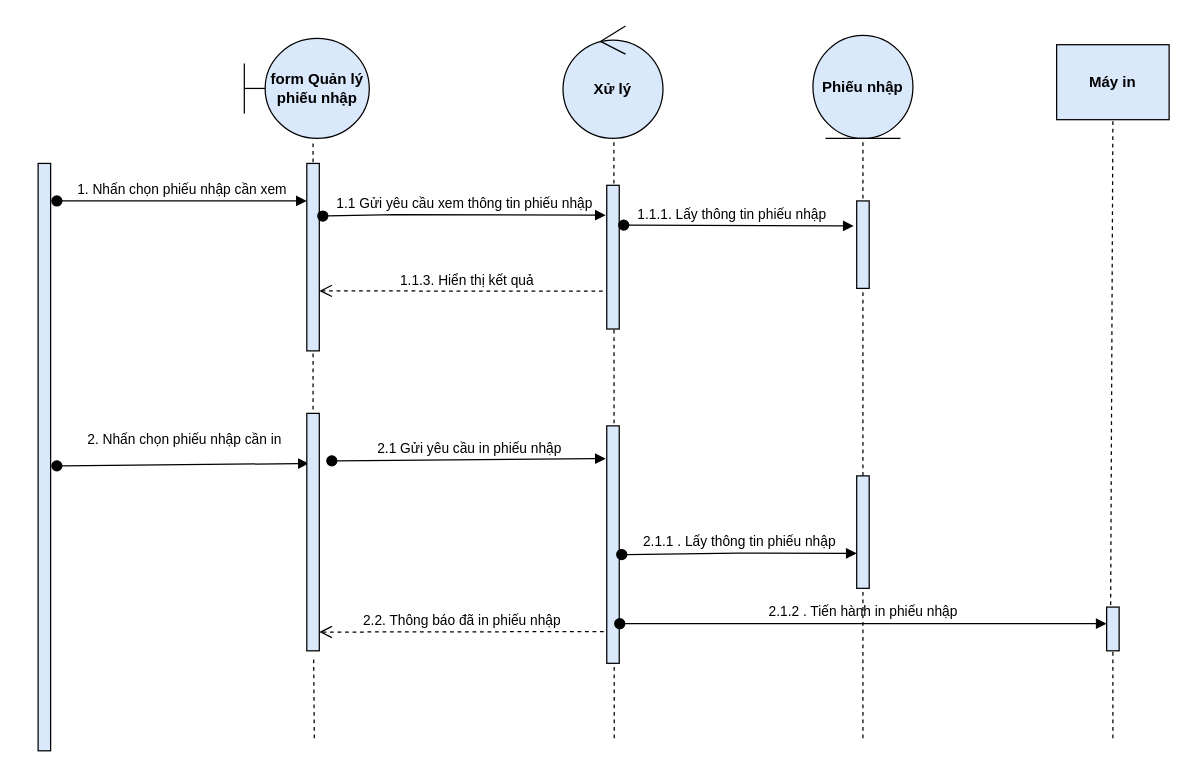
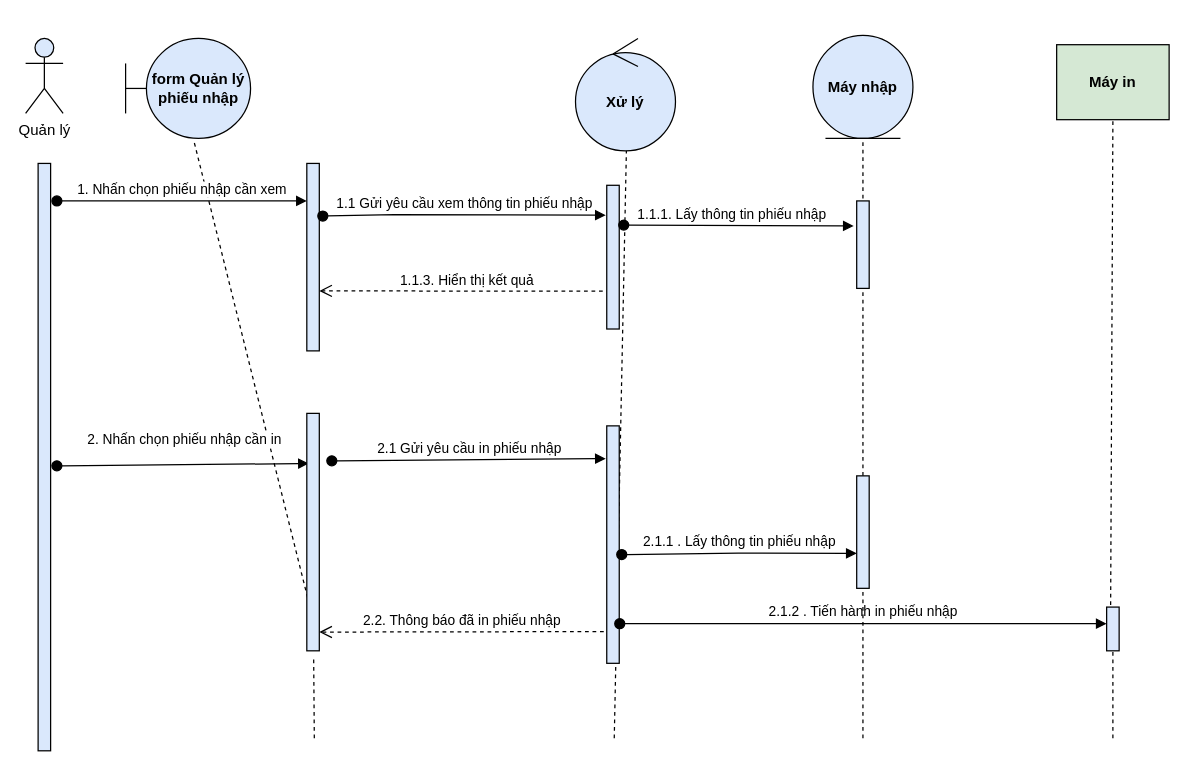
node "Quản lý": added
node "Xử lý": moved (613, 82) -> (626, 94)
node "Máy in": fillcolor #dae8fc -> #d5e8d4
node "Phiếu nhập": label "Phiếu nhập" -> "Máy nhập"
node "form Quản lý phiếu nhập": moved (307, 88) -> (188, 88)
